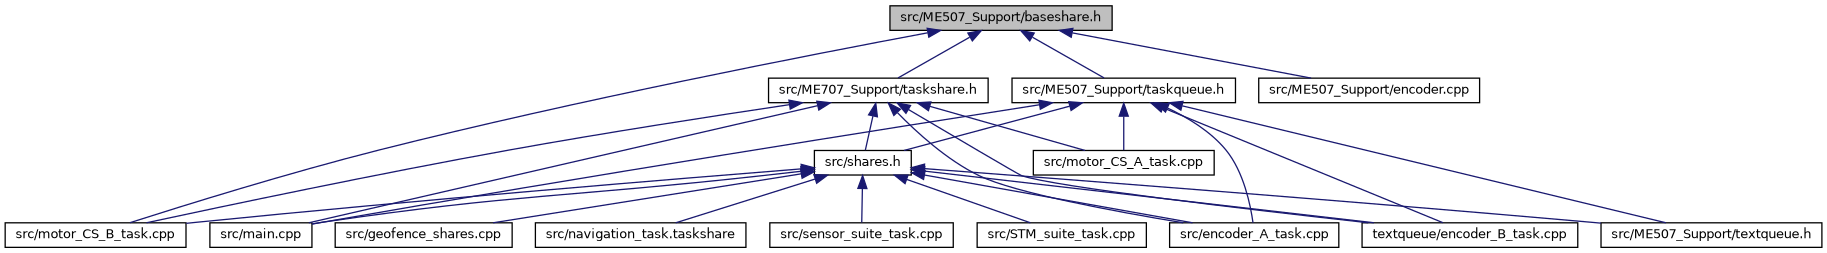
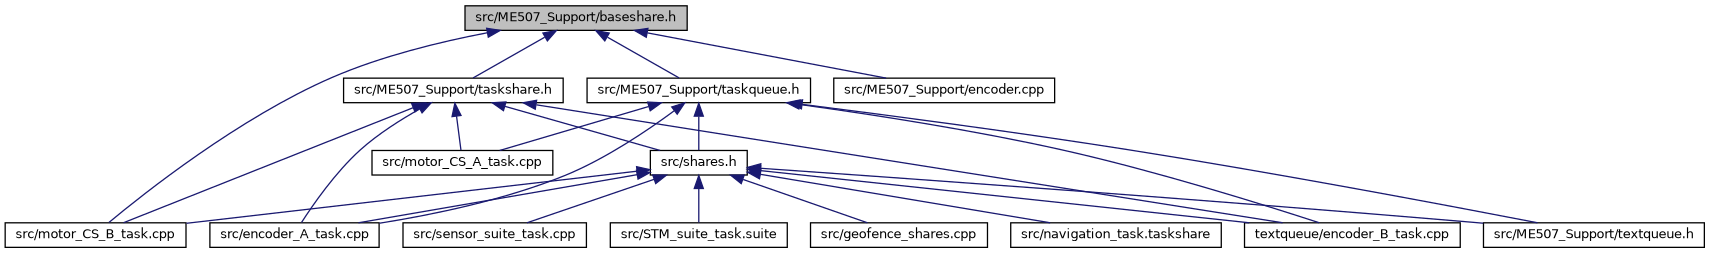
node "src/ME707_Support/taskshare.h": label "src/ME707_Support/taskshare.h" -> "src/ME507_Support/taskshare.h"
node "src/main.cpp": removed
node "src/STM_suite_task.cpp": label "src/STM_suite_task.cpp" -> "src/STM_suite_task.suite"
